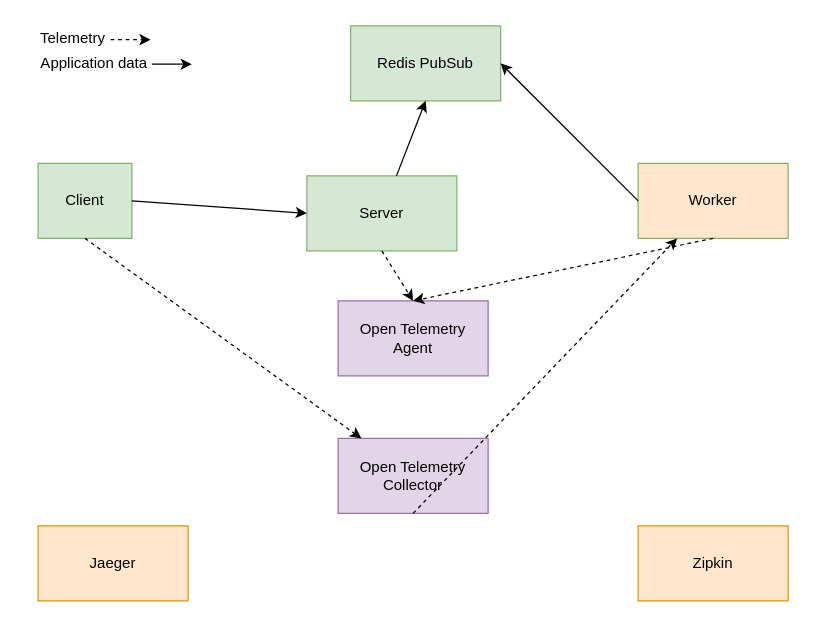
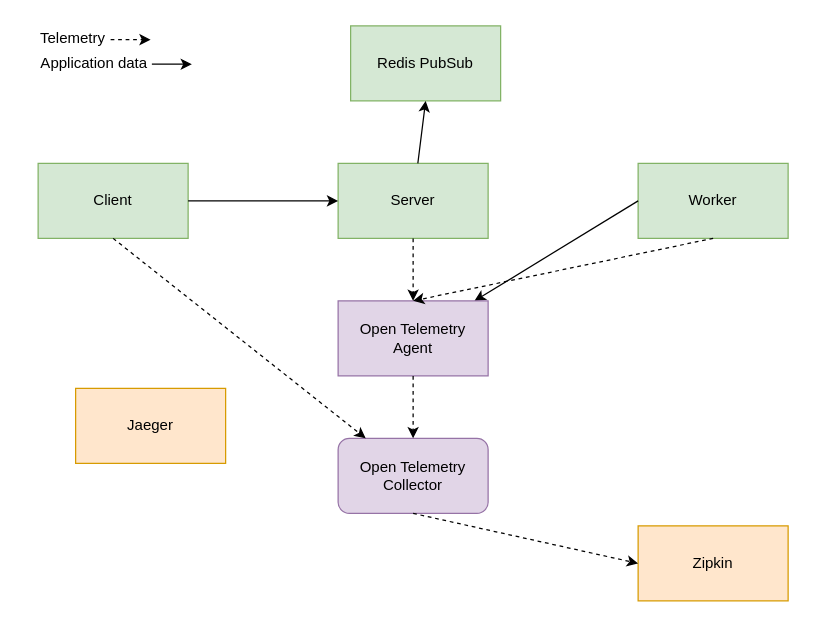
edge "Worker" -> "Redis PubSub": now "Worker" -> "Open Telemetry Agent"
node "Client": size 94x75 -> 150x75
node "Worker": fillcolor #ffe6cc -> #d5e8d4
node "Server": moved (382, 213) -> (413, 201)
edge "Open Telemetry Collector" -> "Worker": now "Open Telemetry Collector" -> "Zipkin"
edge "Open Telemetry Agent" -> "Open Telemetry Collector": added
node "Open Telemetry Collector": shape rectangle -> rounded rectangle
node "Jaeger": moved (113, 563) -> (151, 426)
